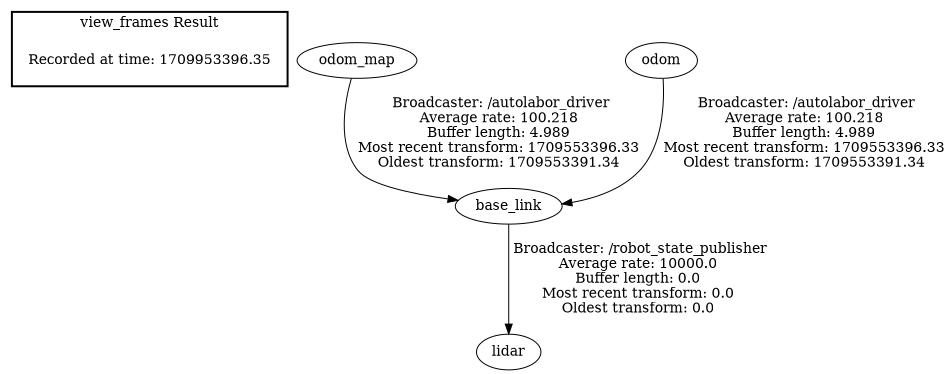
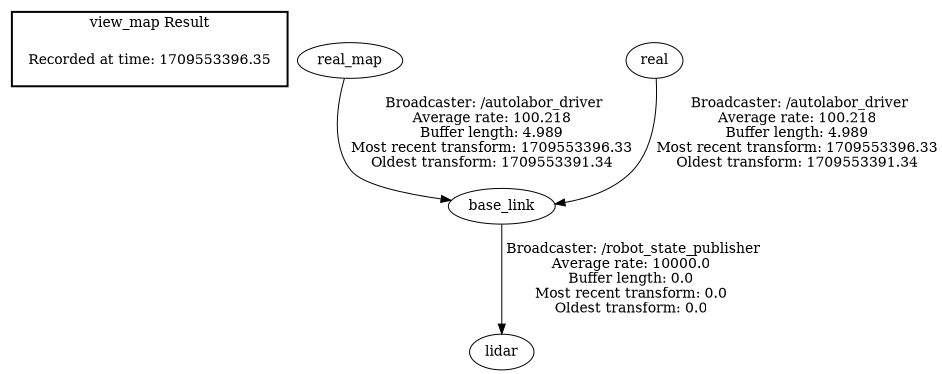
cluster "view_frames Result": label "view_frames Result" -> "view_map Result"
node "Recorded at time: 1709953396.35": label "Recorded at time: 1709953396.35" -> "Recorded at time: 1709553396.35"
node "odom_map": label "odom_map" -> "real_map"
node "odom": label "odom" -> "real"
